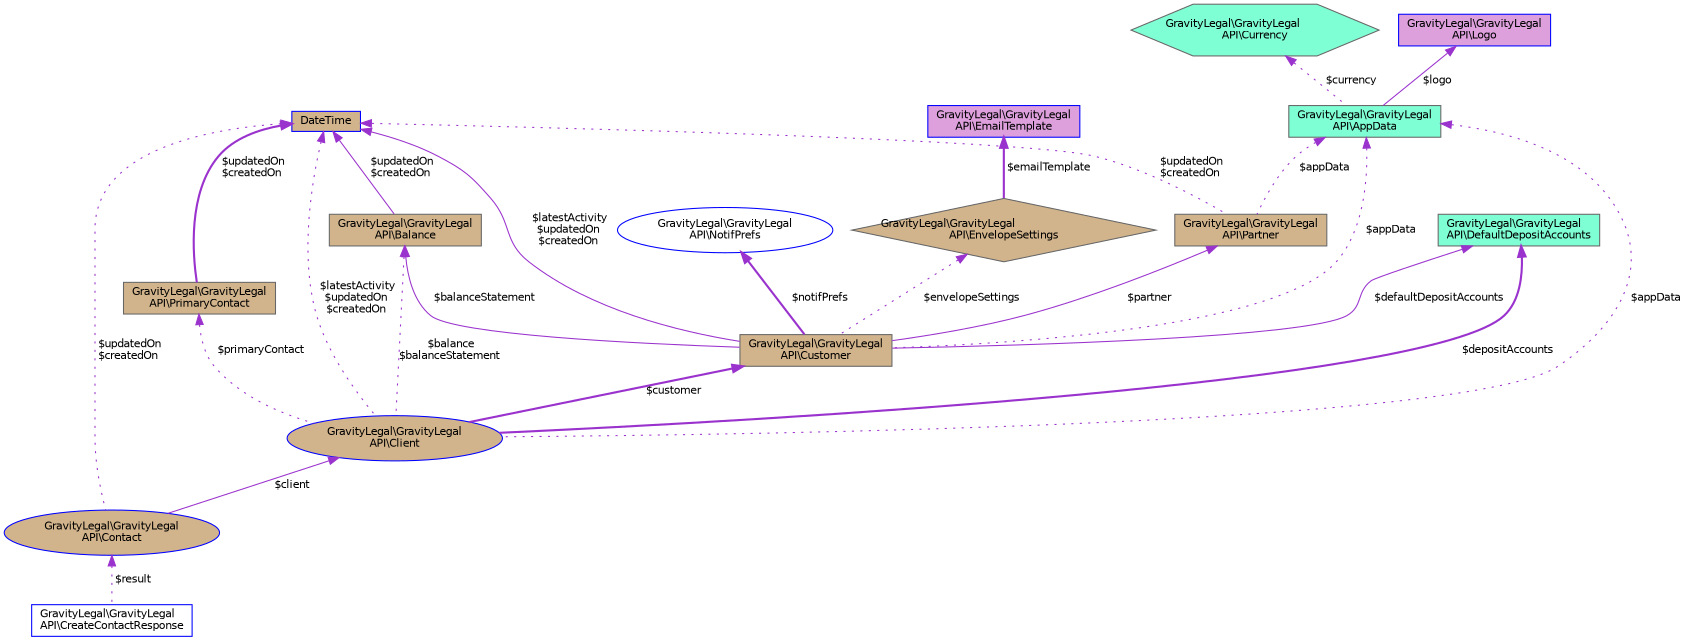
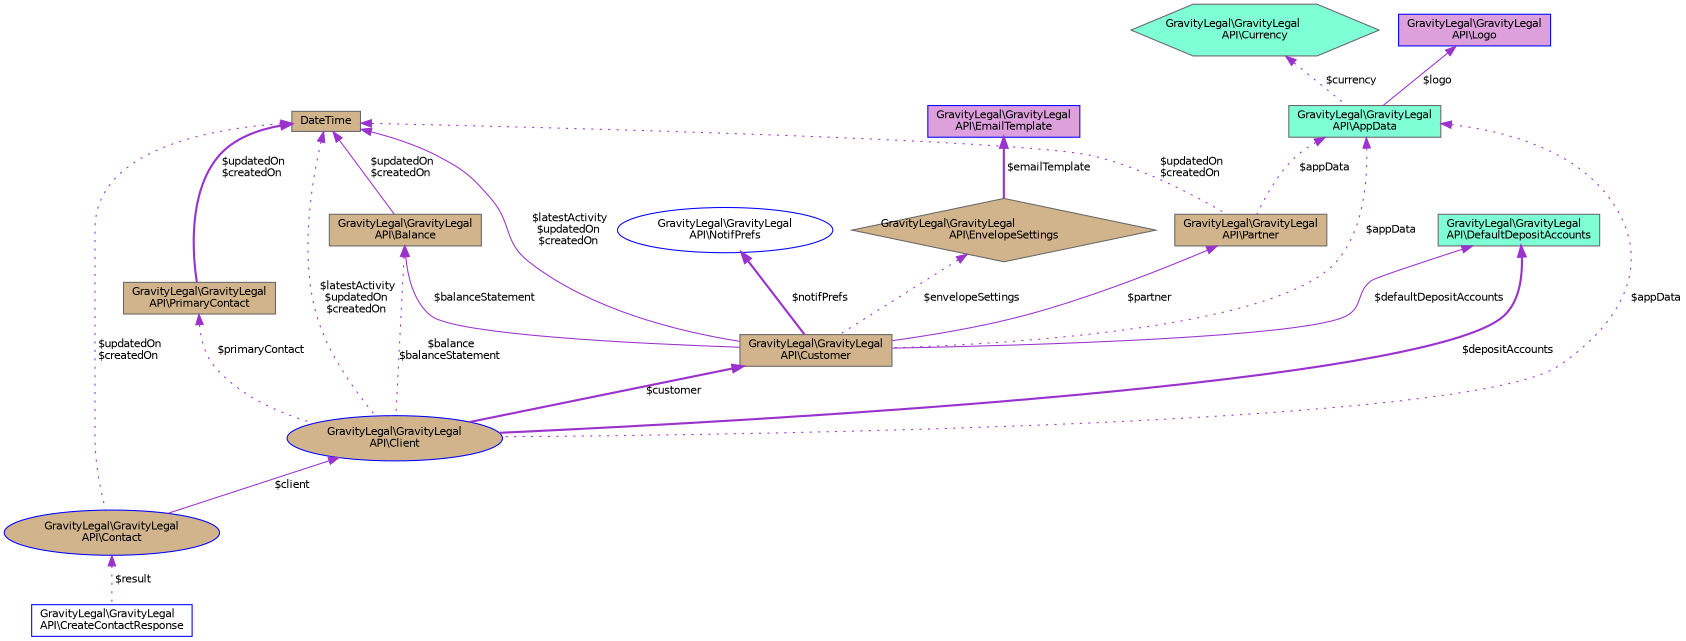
node "DateTime": color blue -> gray40
